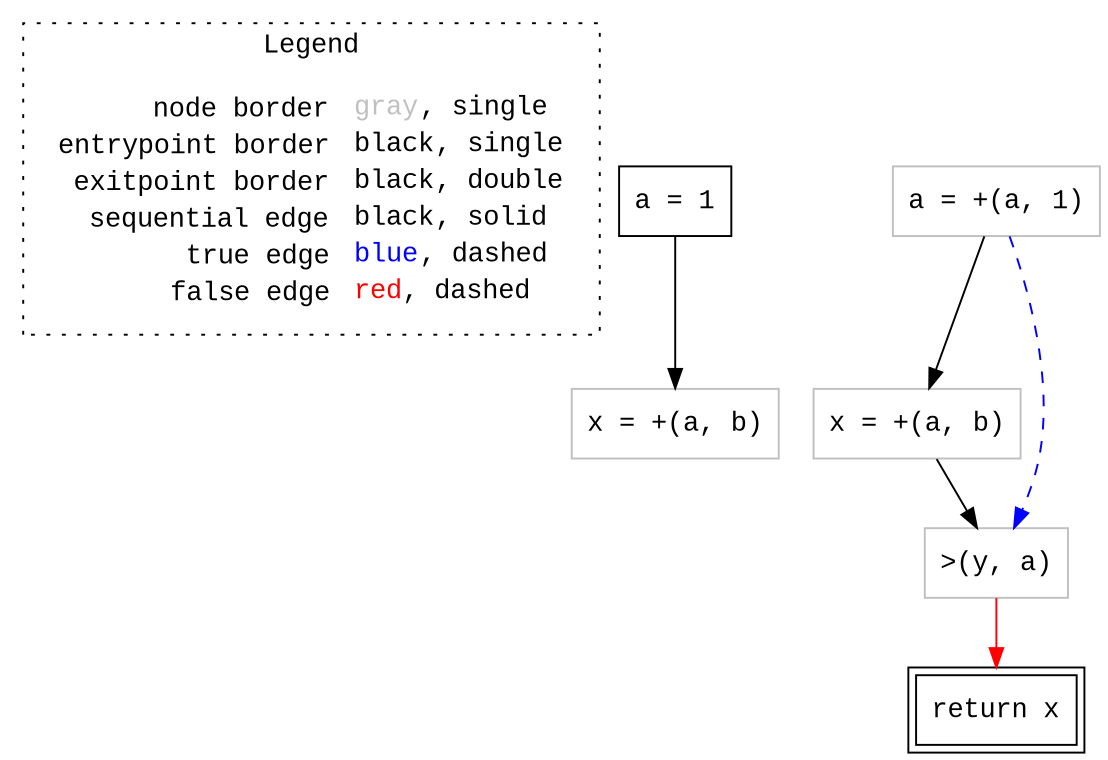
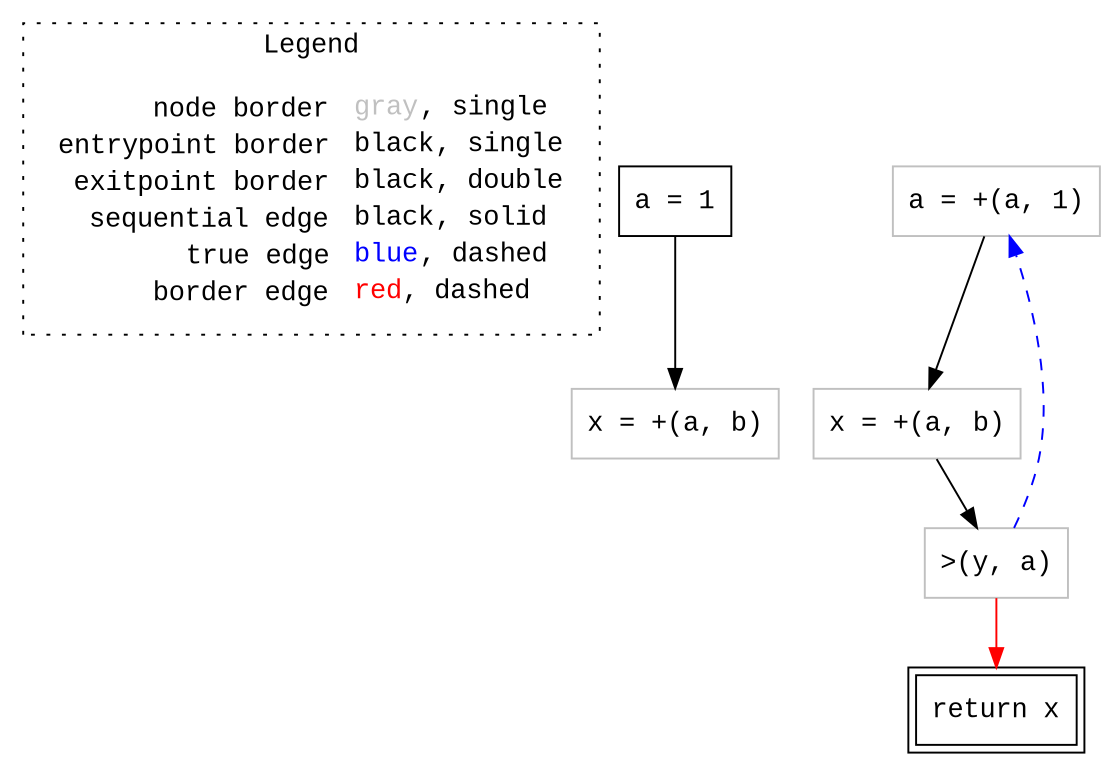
node "node border": text "false edge" -> "border edge"
edge "a = +(a, 1)" -> ">(y, a)": reversed
